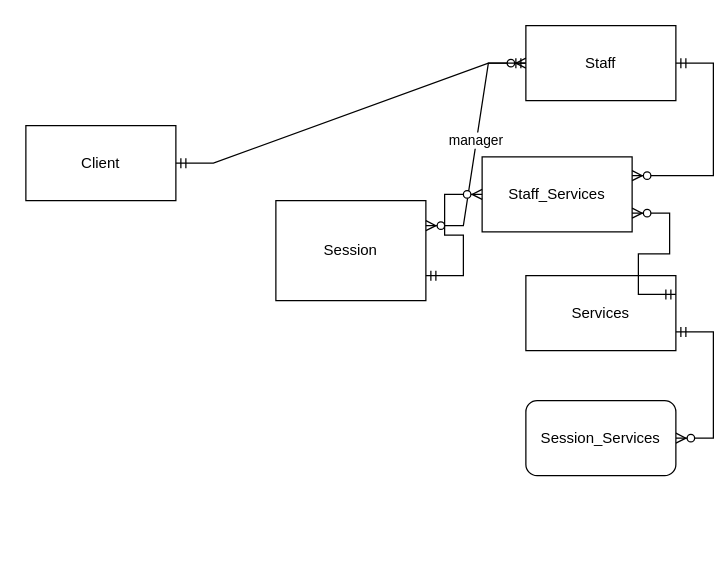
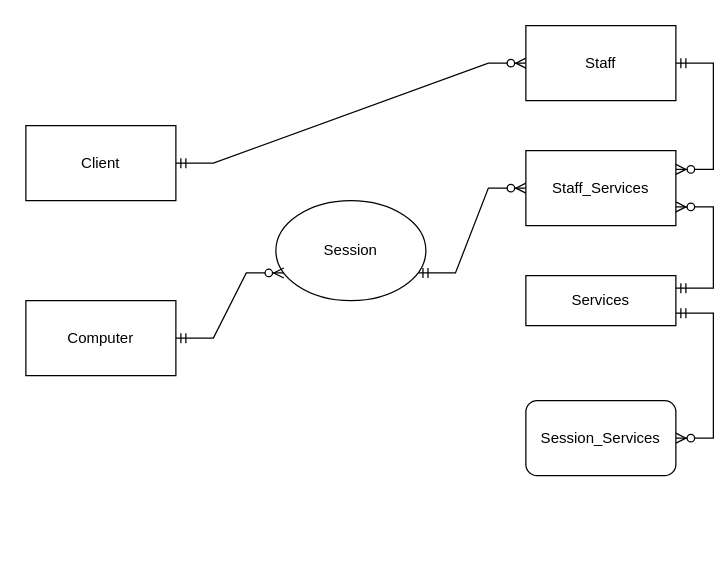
edge "Staff" -- "Session": removed, label "manager"
node "Staff_Services": moved (557, 194) -> (601, 188)
node "Session": shape rectangle -> ellipse
edge "Session" -- "Computer": added
node "Services": size 150x75 -> 150x50
node "Computer": added
